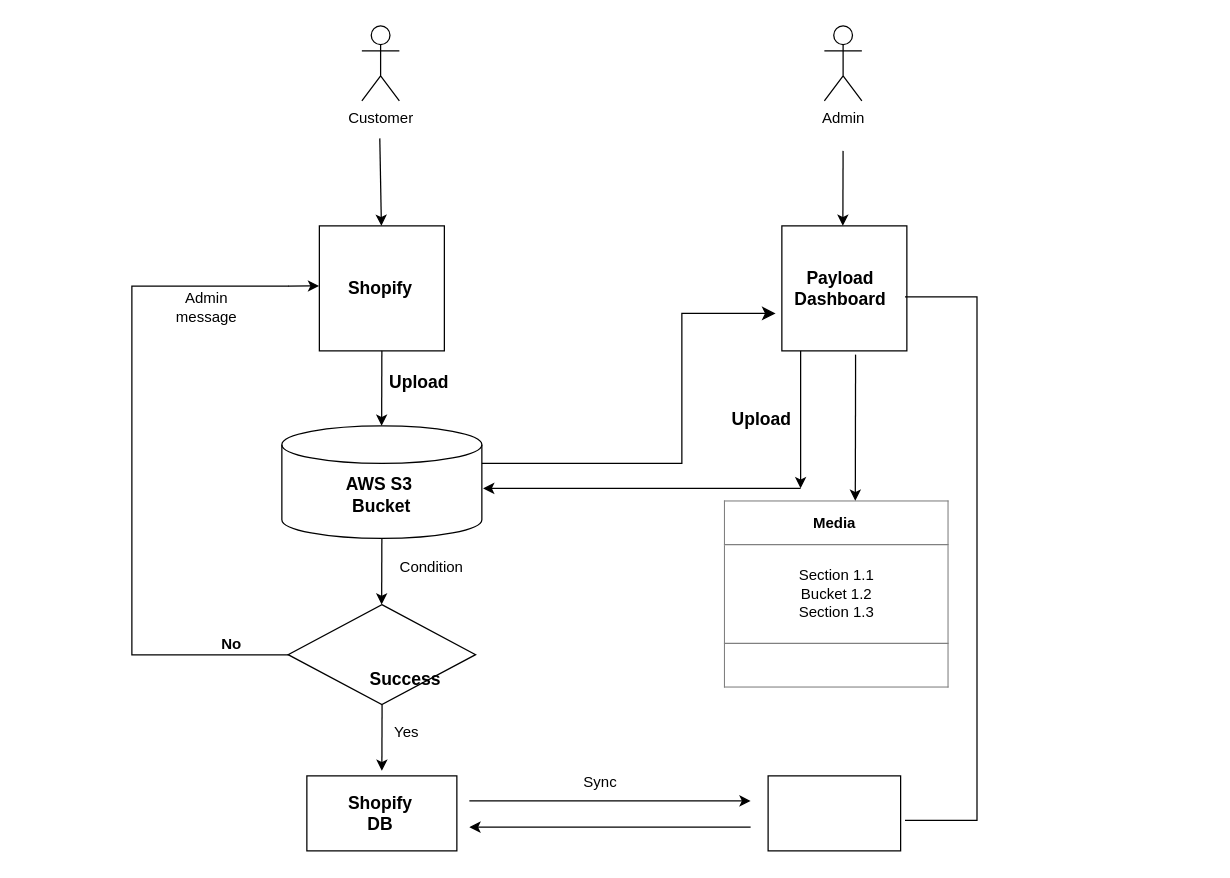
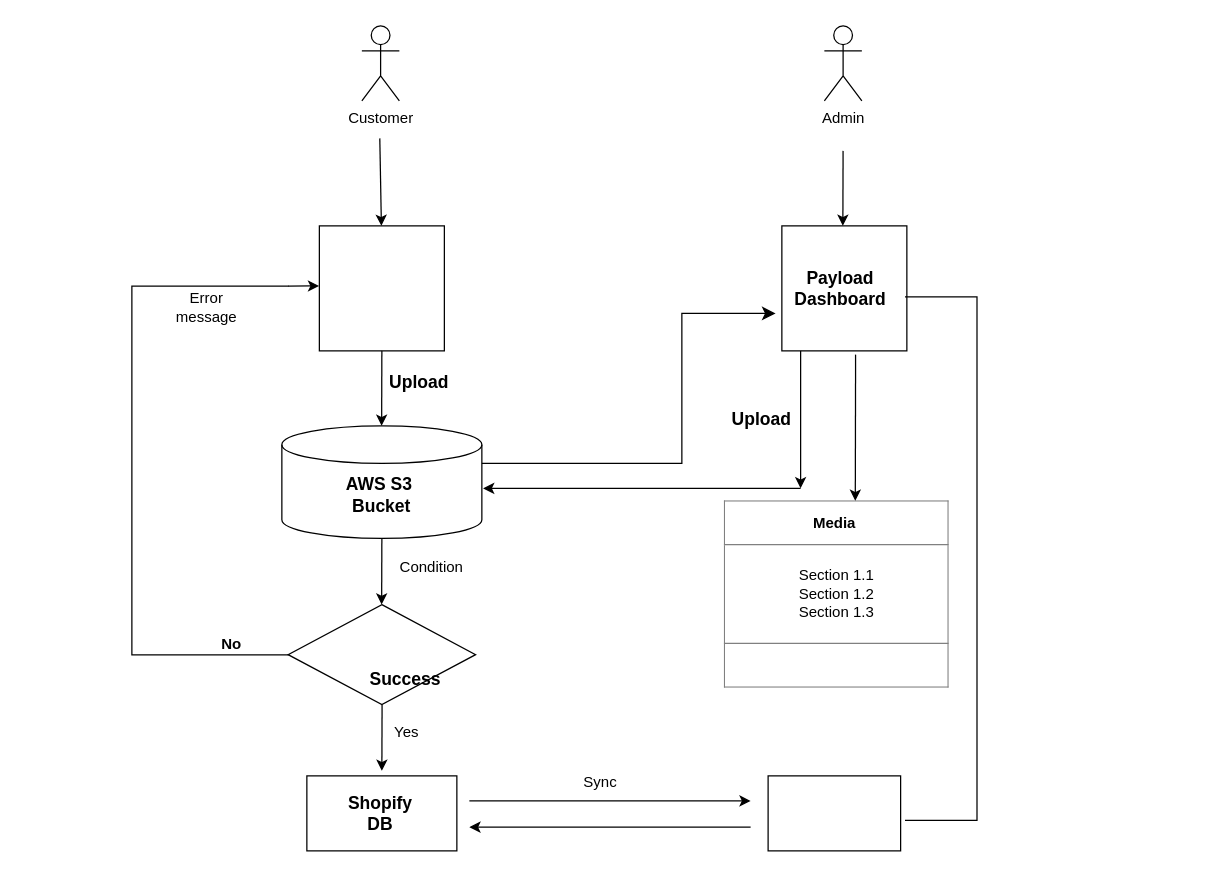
node "Shopify": removed
node "Admin message": label "Admin message" -> "Error message"
node "Media Section 1.1 Bucket 1.2 Section 1.3": label "Media Section 1.1 Bucket 1.2 Section 1.3" -> "Media Section 1.1 Section 1.2 Section 1.3"
